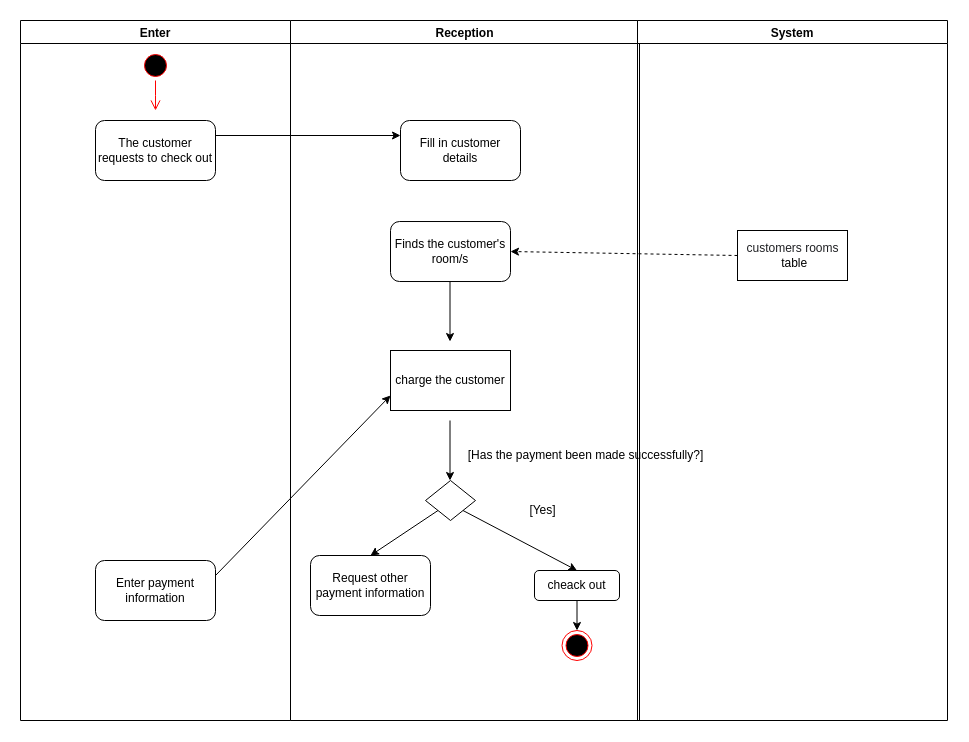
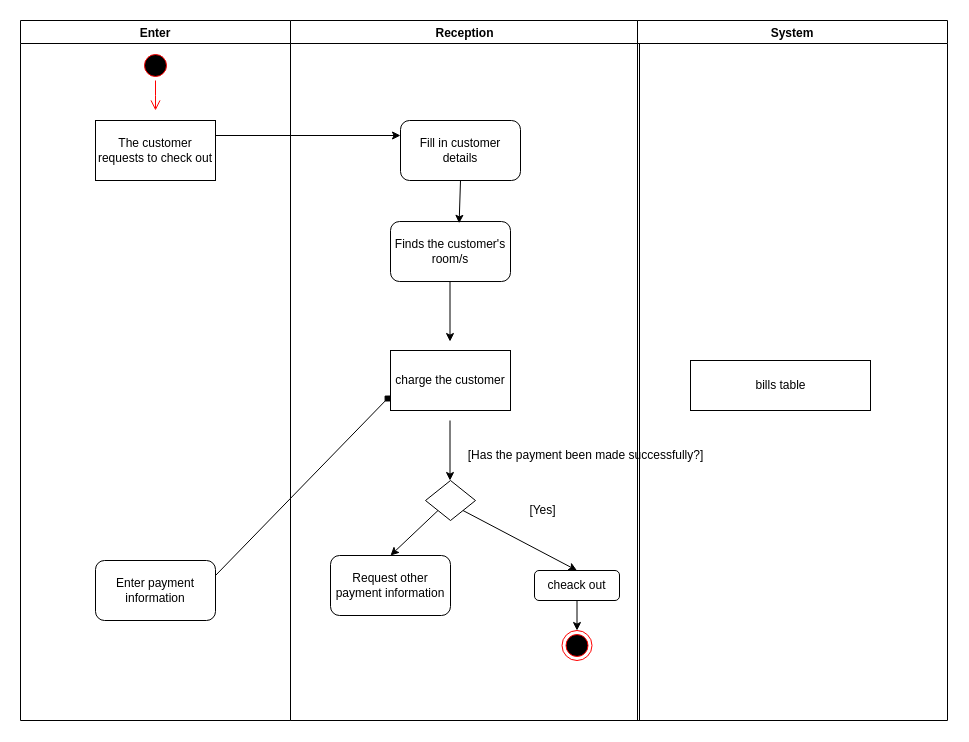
node "The customer requests to check out": shape rounded rectangle -> rectangle
edge "Fill in customer details" -> "Finds the customer's room/s": added
edge "customers rooms table" -> "Finds the customer's room/s": removed
node "customers rooms table": removed
node "bills table": added
edge "Enter payment information" -> "charge the customer": arrowhead classic -> diamond
node "Request other payment information": moved (371, 586) -> (391, 586)
